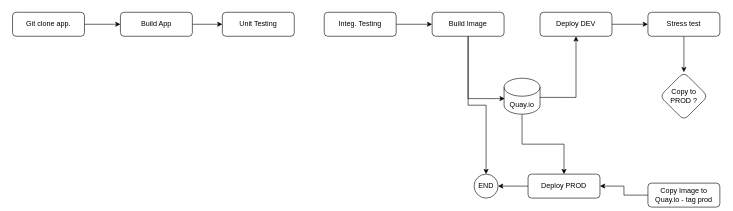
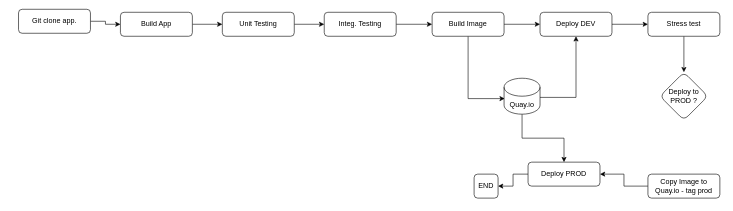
node "Git clone app.": moved (48, 24) -> (54, 21)
edge "Unit Testing" -> "Integ. Testing": added
node "Copy to PROD ?": label "Copy to PROD ?" -> "Deploy to PROD ?"
edge "Build Image" -> "END": now "Build Image" -> "Deploy DEV"
node "END": shape ellipse -> rounded rectangle
node "Deploy PROD": moved (564, 186) -> (564, 174)
node "Copy Image to Quay.io - tag prod": moved (684, 195) -> (684, 186)
